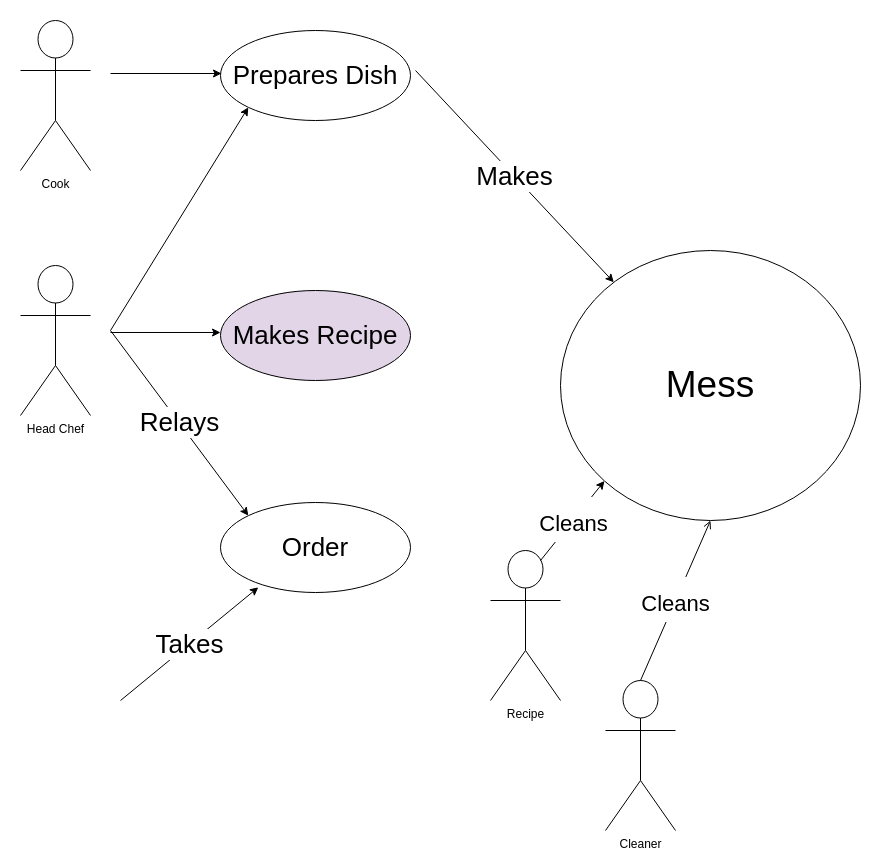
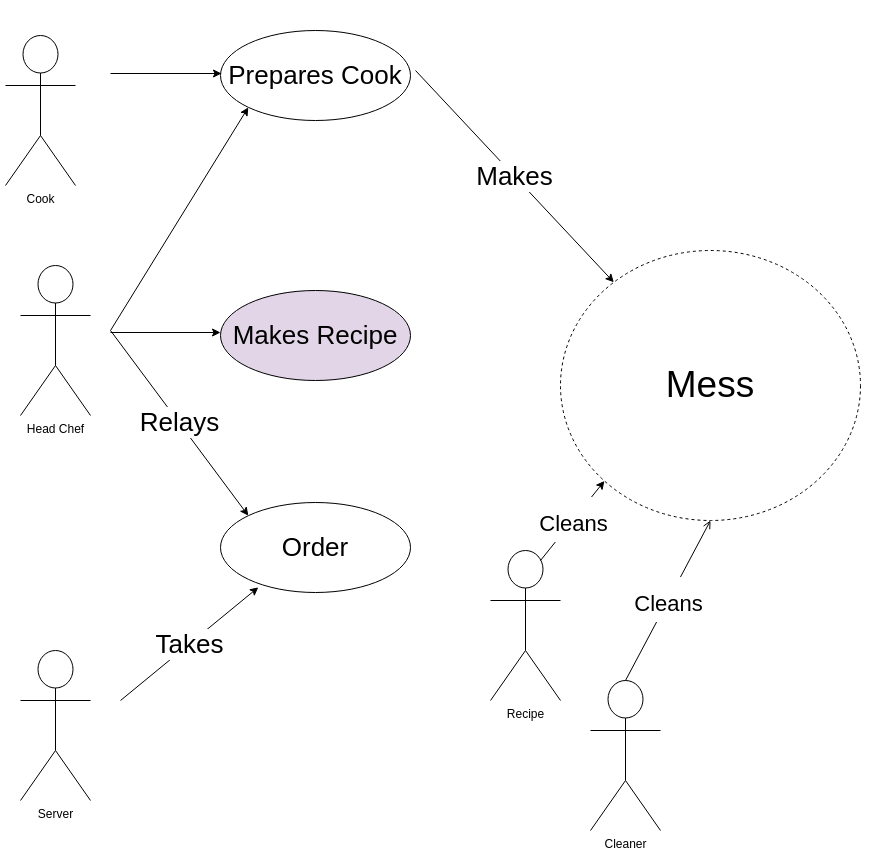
node "Prepares Dish": label "Prepares Dish" -> "Prepares Cook"
node "Cook": moved (56, 96) -> (41, 111)
node "Mess": style solid -> dashed
node "Server": added
node "Cleaner": moved (641, 756) -> (626, 756)
